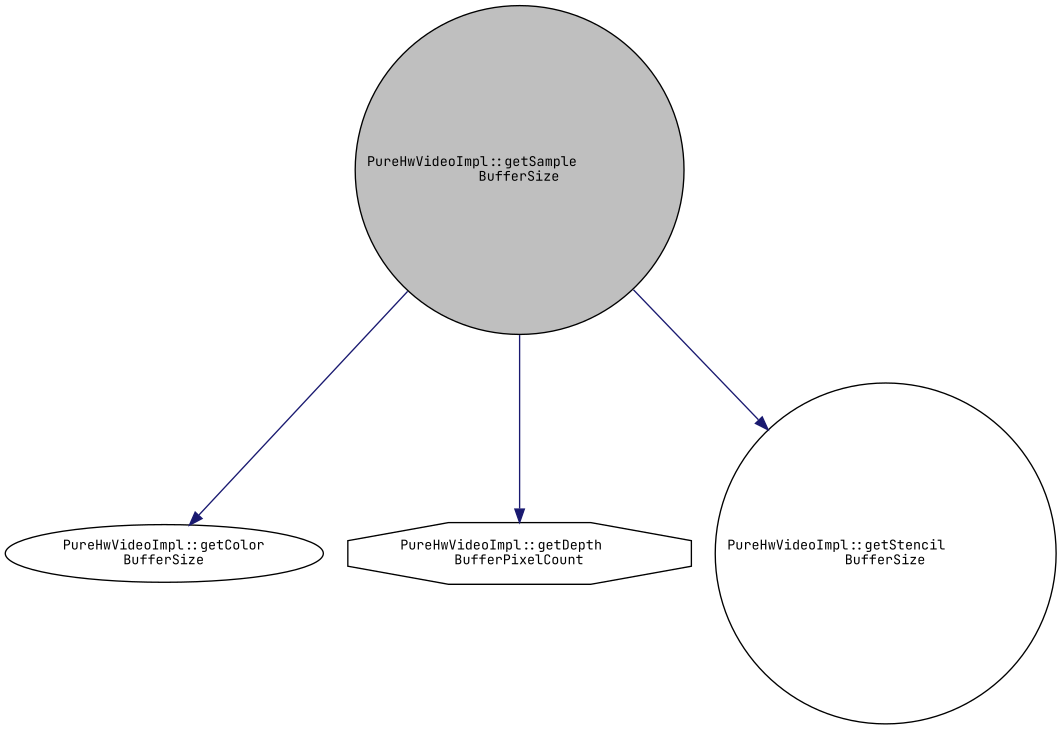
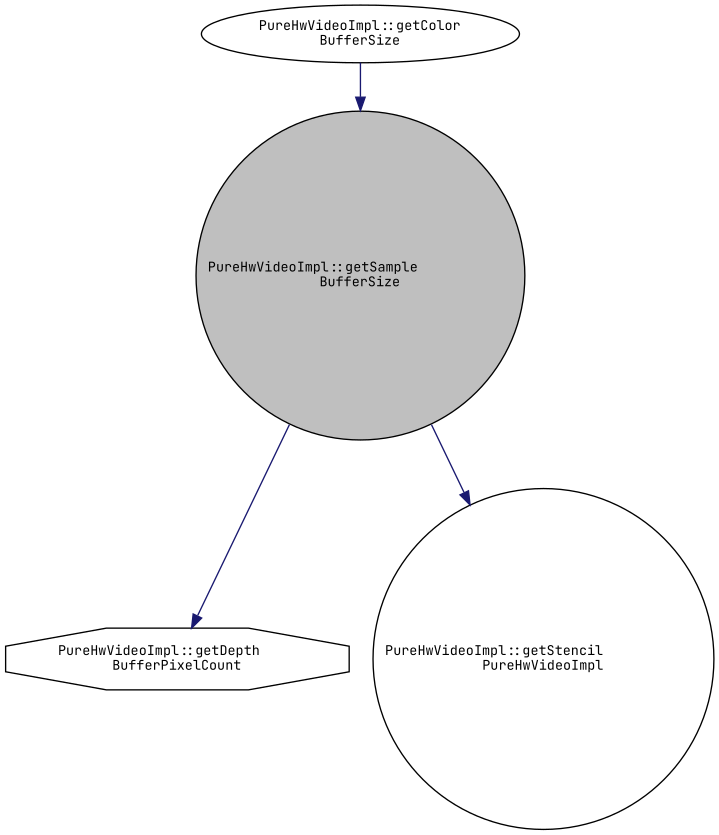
edge "PureHwVideoImpl::getSample BufferSize" -> "PureHwVideoImpl::getColor BufferSize": reversed
node "PureHwVideoImpl::getStencil BufferSize": label "PureHwVideoImpl::getStencil BufferSize" -> "PureHwVideoImpl::getStencil PureHwVideoImpl"
